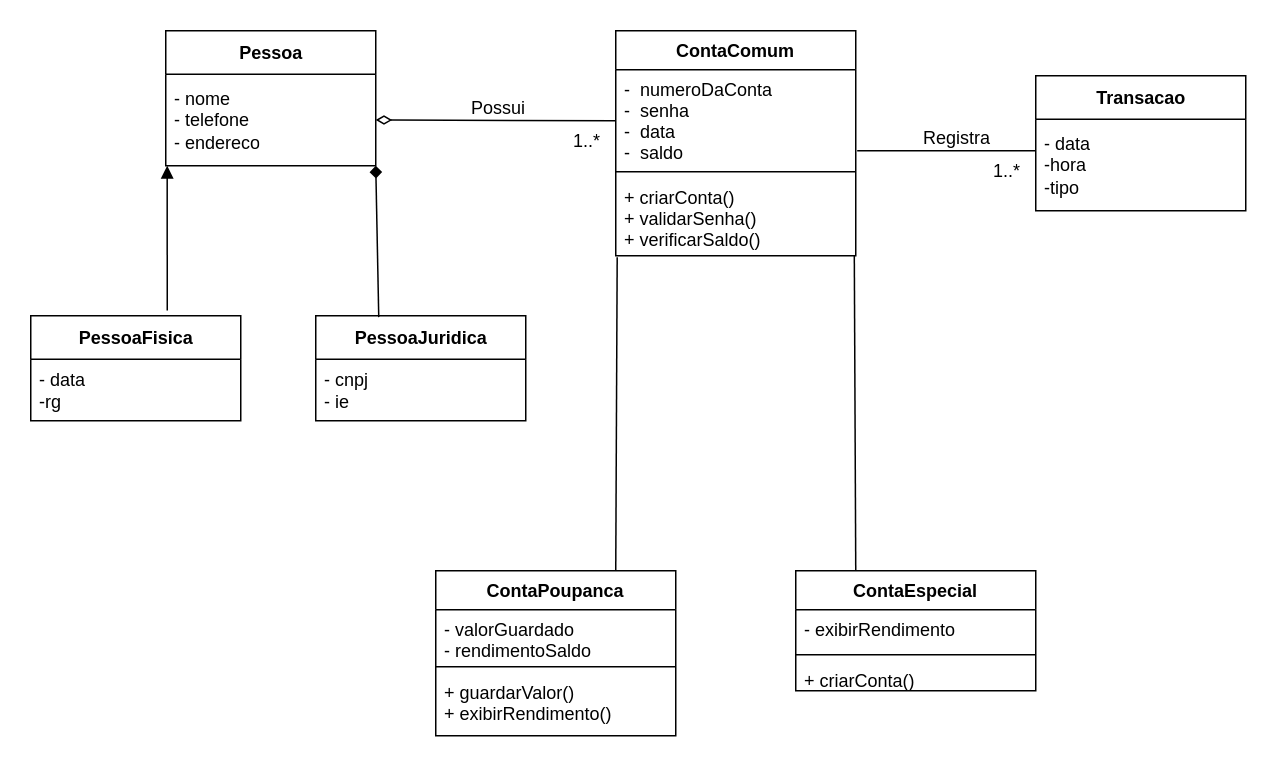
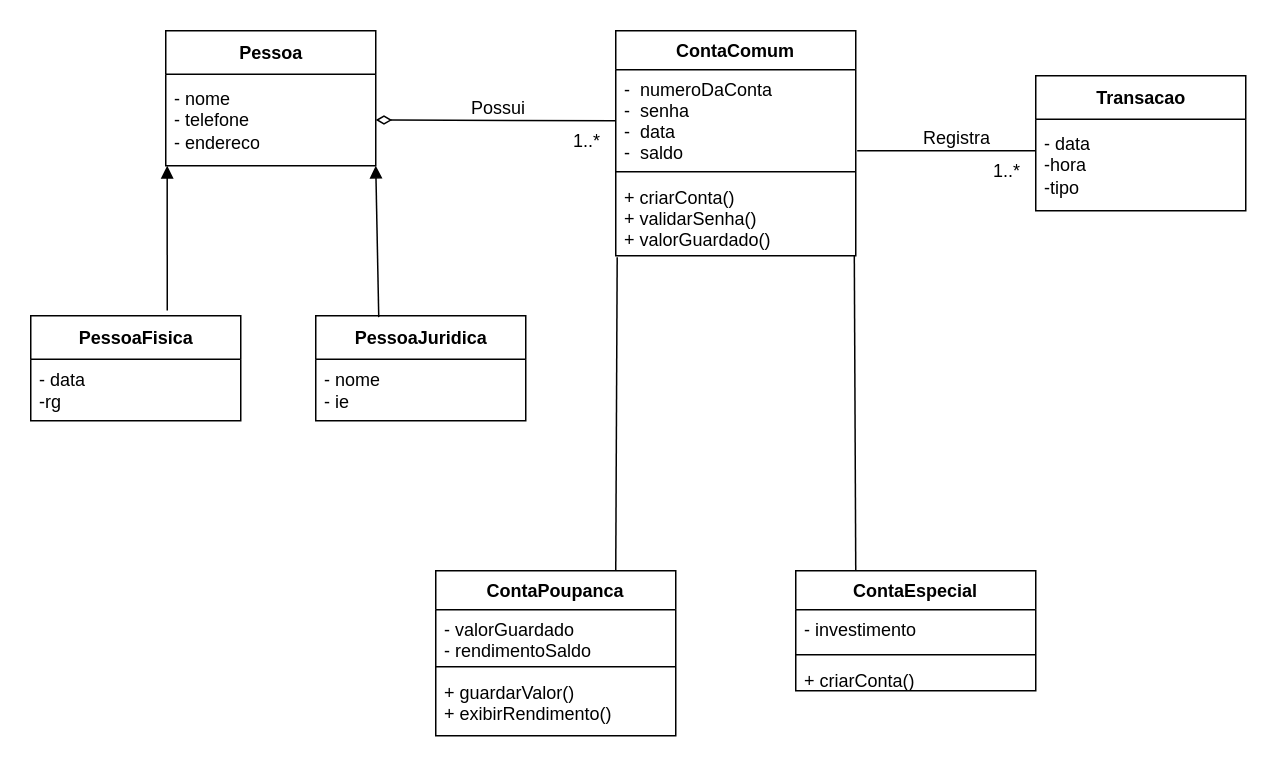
edge "PessoaJuridica" -> "- nome - telefone - endereco": arrowhead diamond -> block
node "+ criarConta() + validarSenha() + verificarSaldo()": label "+ criarConta() + validarSenha() + verificarSaldo()" -> "+ criarConta() + validarSenha() + valorGuardado()"
node "- cnpj - ie": label "- cnpj - ie" -> "- nome - ie"
node "- exibirRendimento": label "- exibirRendimento" -> "- investimento"
